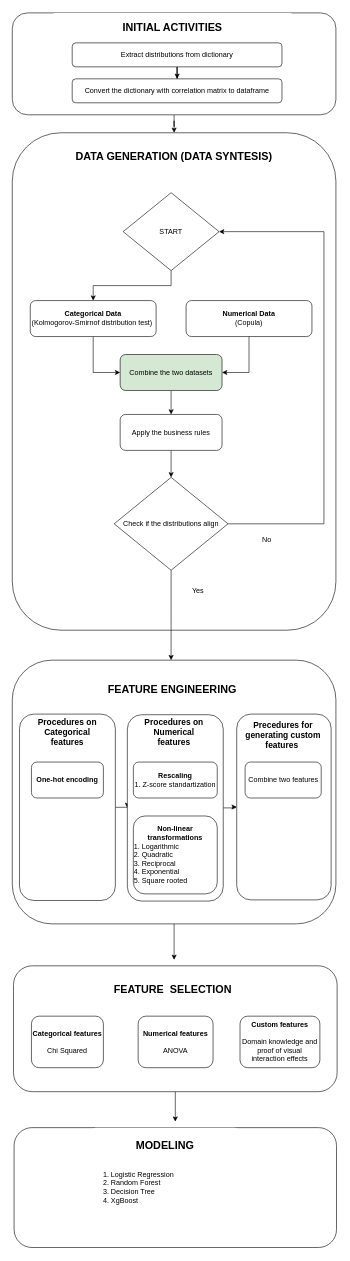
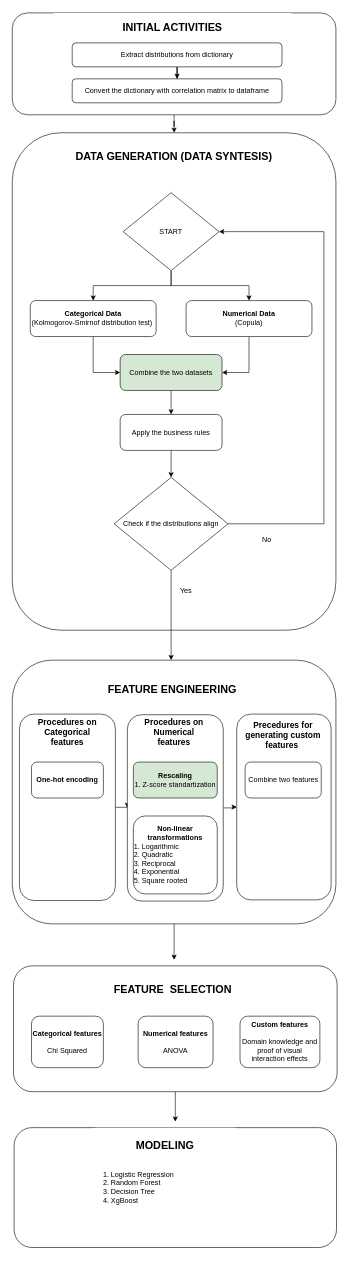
edge "START" -> "Numerical Data (Copula)": added
node "Yes": moved (198, 591) -> (186, 591)
node "Rescaling 1. Z-score standartization": fillcolor #ffffff -> #d5e8d4
